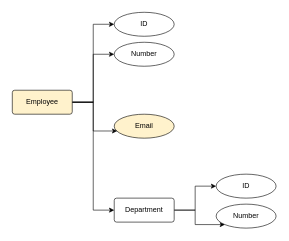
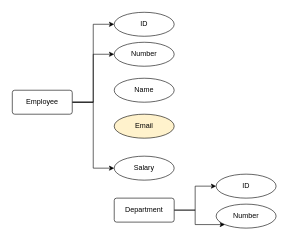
node "Name": added
node "Employee": fillcolor #fff2cc -> #ffffff
edge "Employee" -> "Email": removed
edge "Employee" -> "Salary": added
node "Salary": added
edge "Employee" -> "Department": removed
